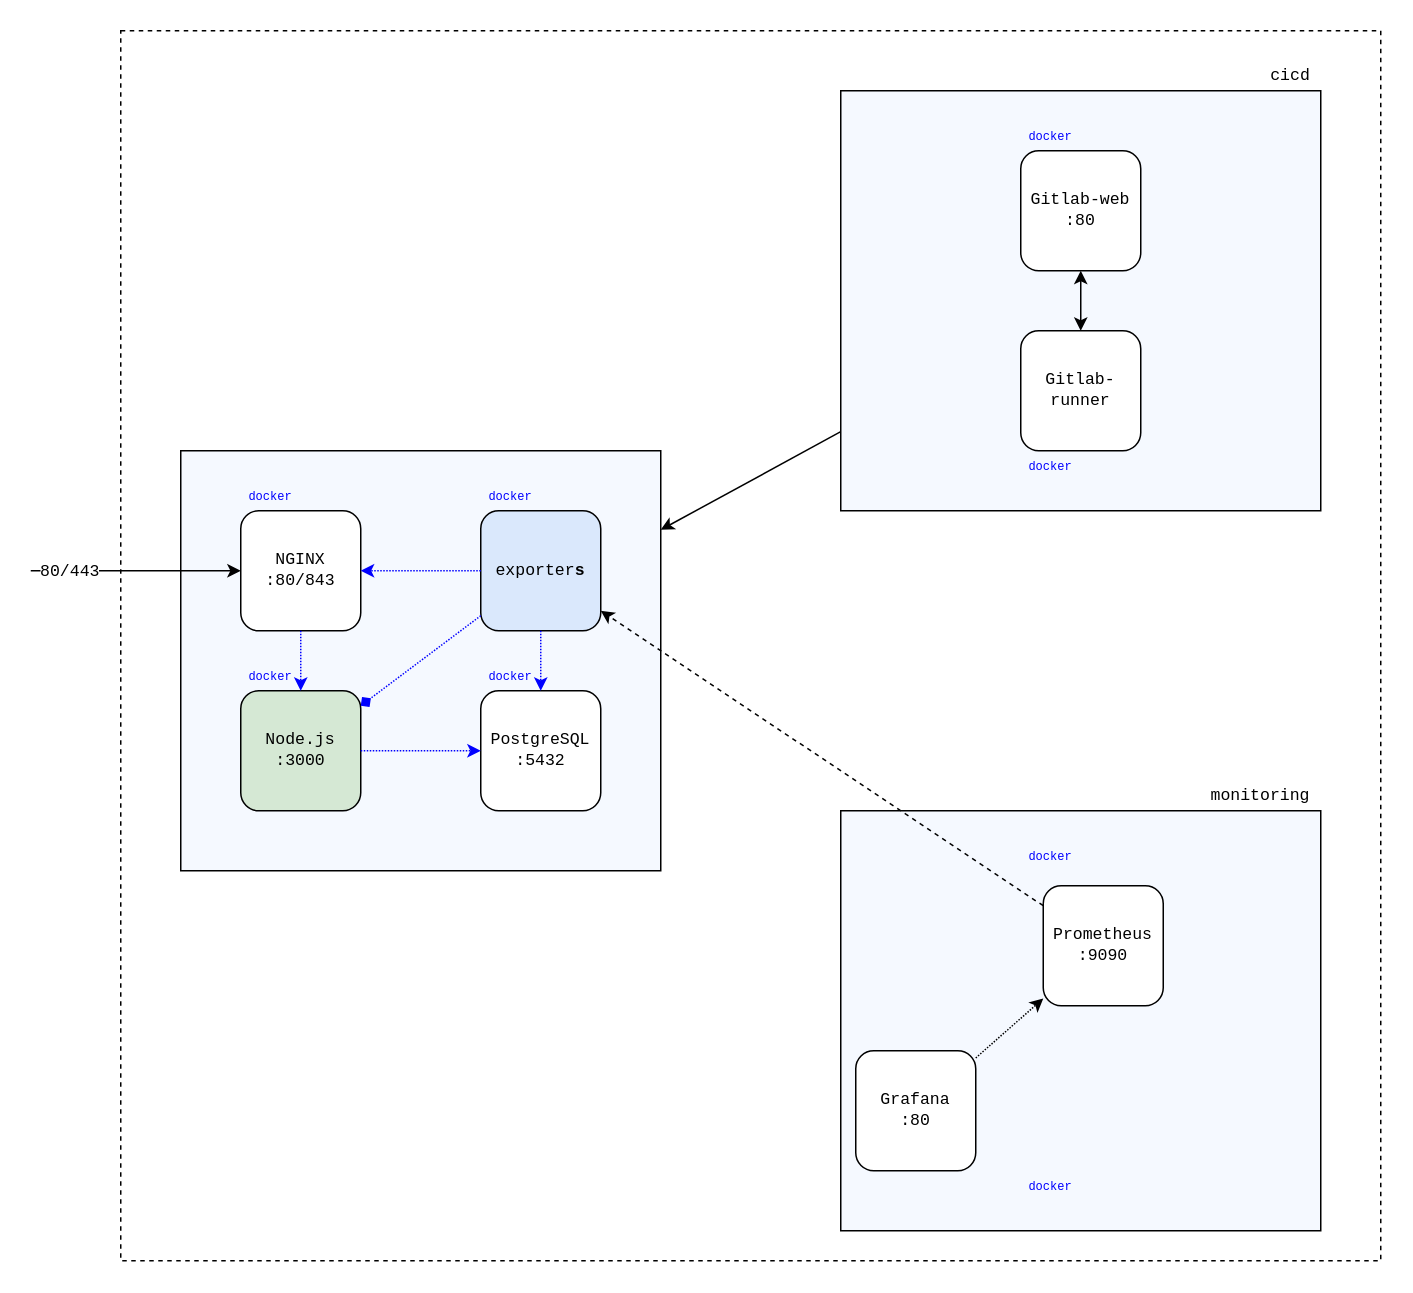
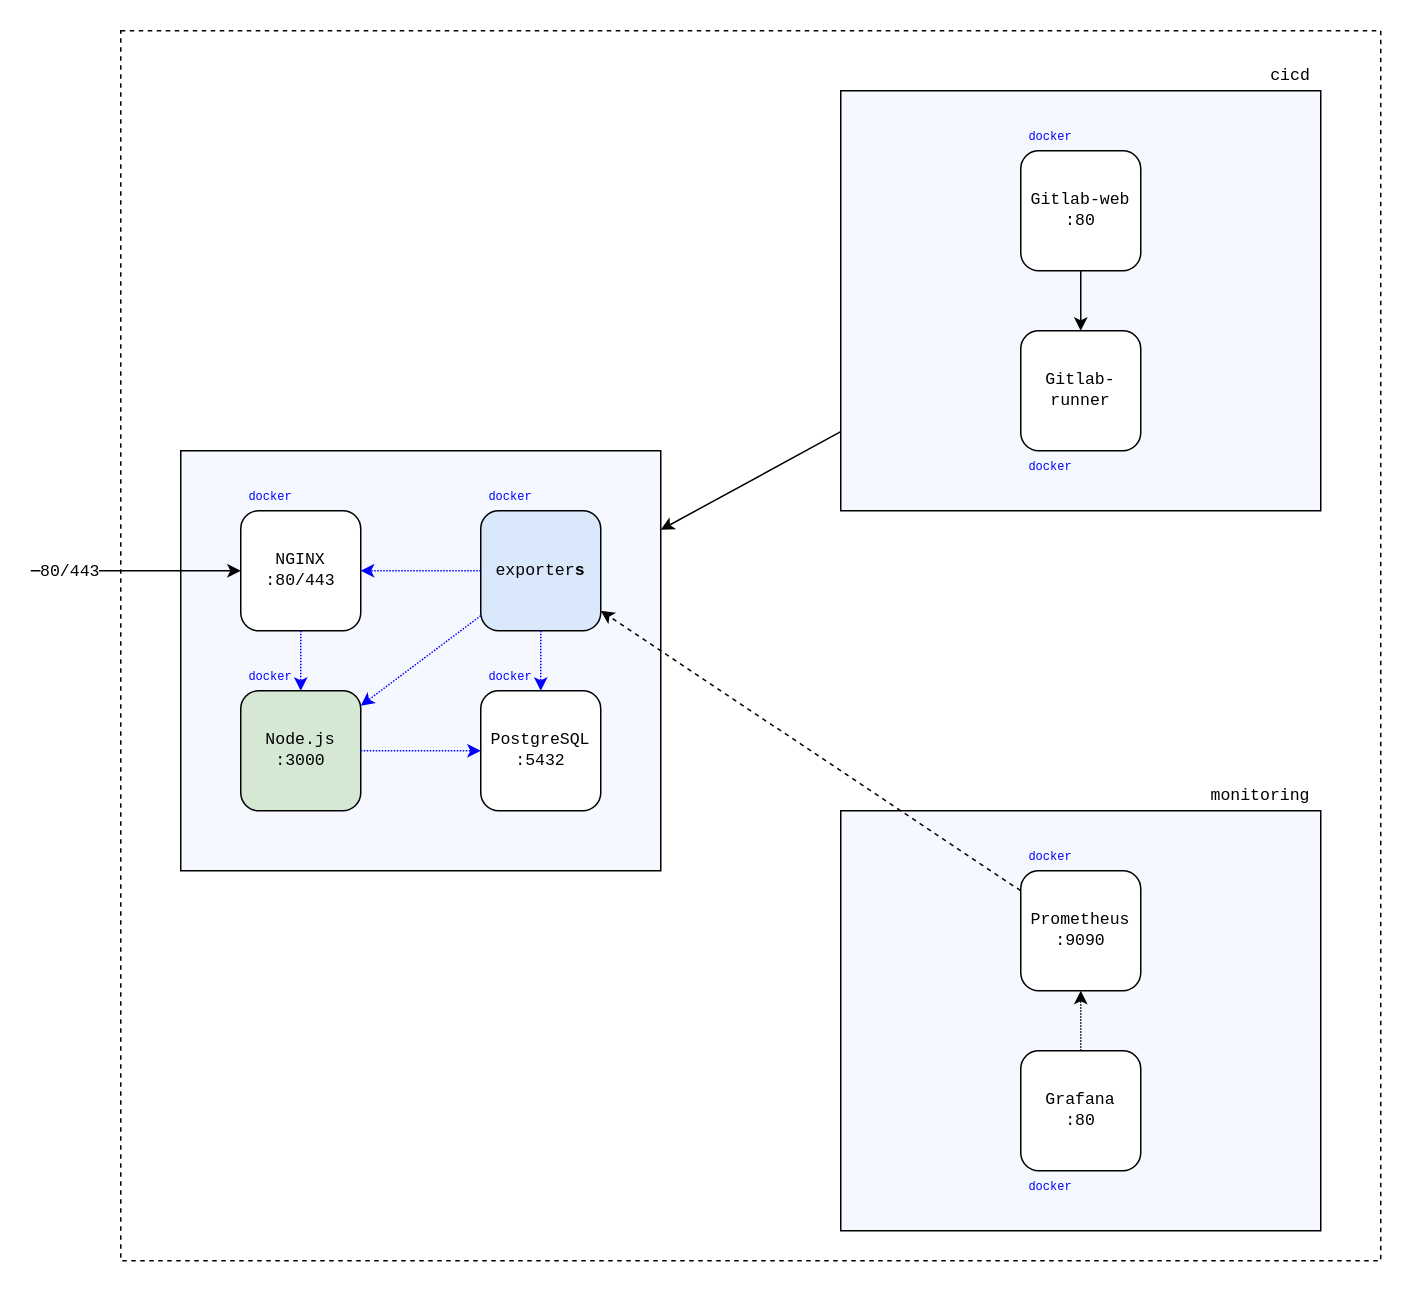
edge "Gitlab-web :80" -- "Gitlab-runner": arrowhead classic -> none
node "NGINX :80/843": label "NGINX :80/843" -> "NGINX :80/443"
edge "exporters" -> "Node.js :3000": arrowhead diamond -> classic
node "Prometheus :9090": moved (1103, 946) -> (1081, 931)
node "Grafana :80": moved (916, 1111) -> (1081, 1111)
